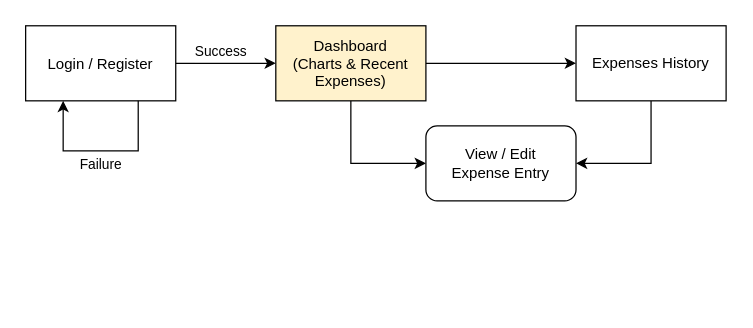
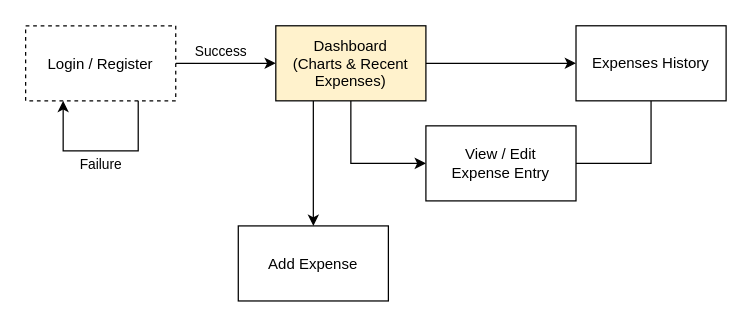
node "Login / Register": style solid -> dashed
edge "Dashboard (Charts & Recent Expenses)" -> "Add Expense": added
node "View / Edit Expense Entry": shape rounded rectangle -> rectangle
edge "Expenses History" -> "View / Edit Expense Entry": arrowhead classic -> none
node "Add Expense": added
